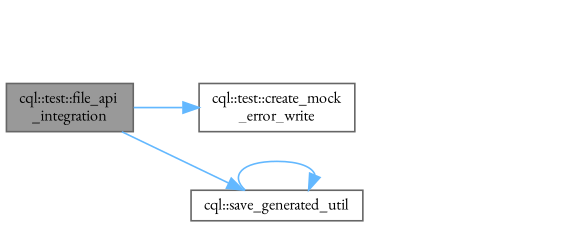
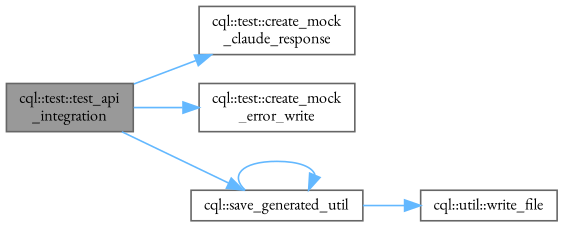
node "cql::test::create_mock _claude_response": added
node "cql::test::file_api _integration": label "cql::test::file_api _integration" -> "cql::test::test_api _integration"
node "cql::util::write_file": added
